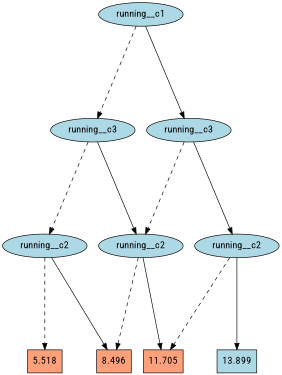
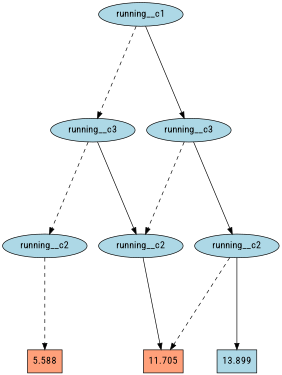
node "5.518": label "5.518" -> "5.588"
node "8.496": removed
